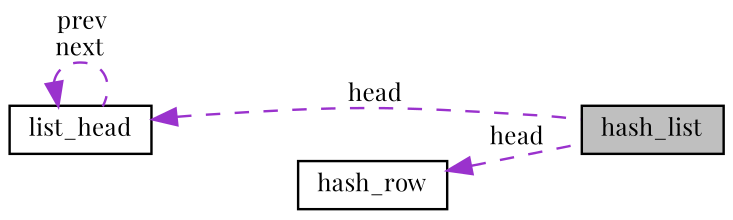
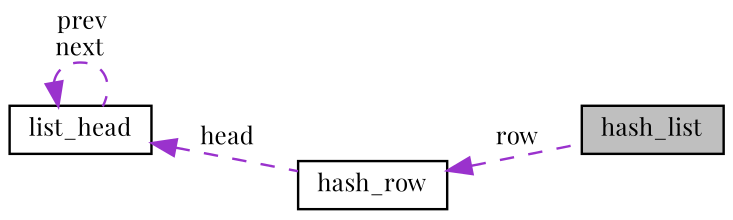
edge "hash_list" -> "list_head": now "hash_row" -> "list_head"
edge "hash_list" -> "hash_row": label " head" -> " row"
